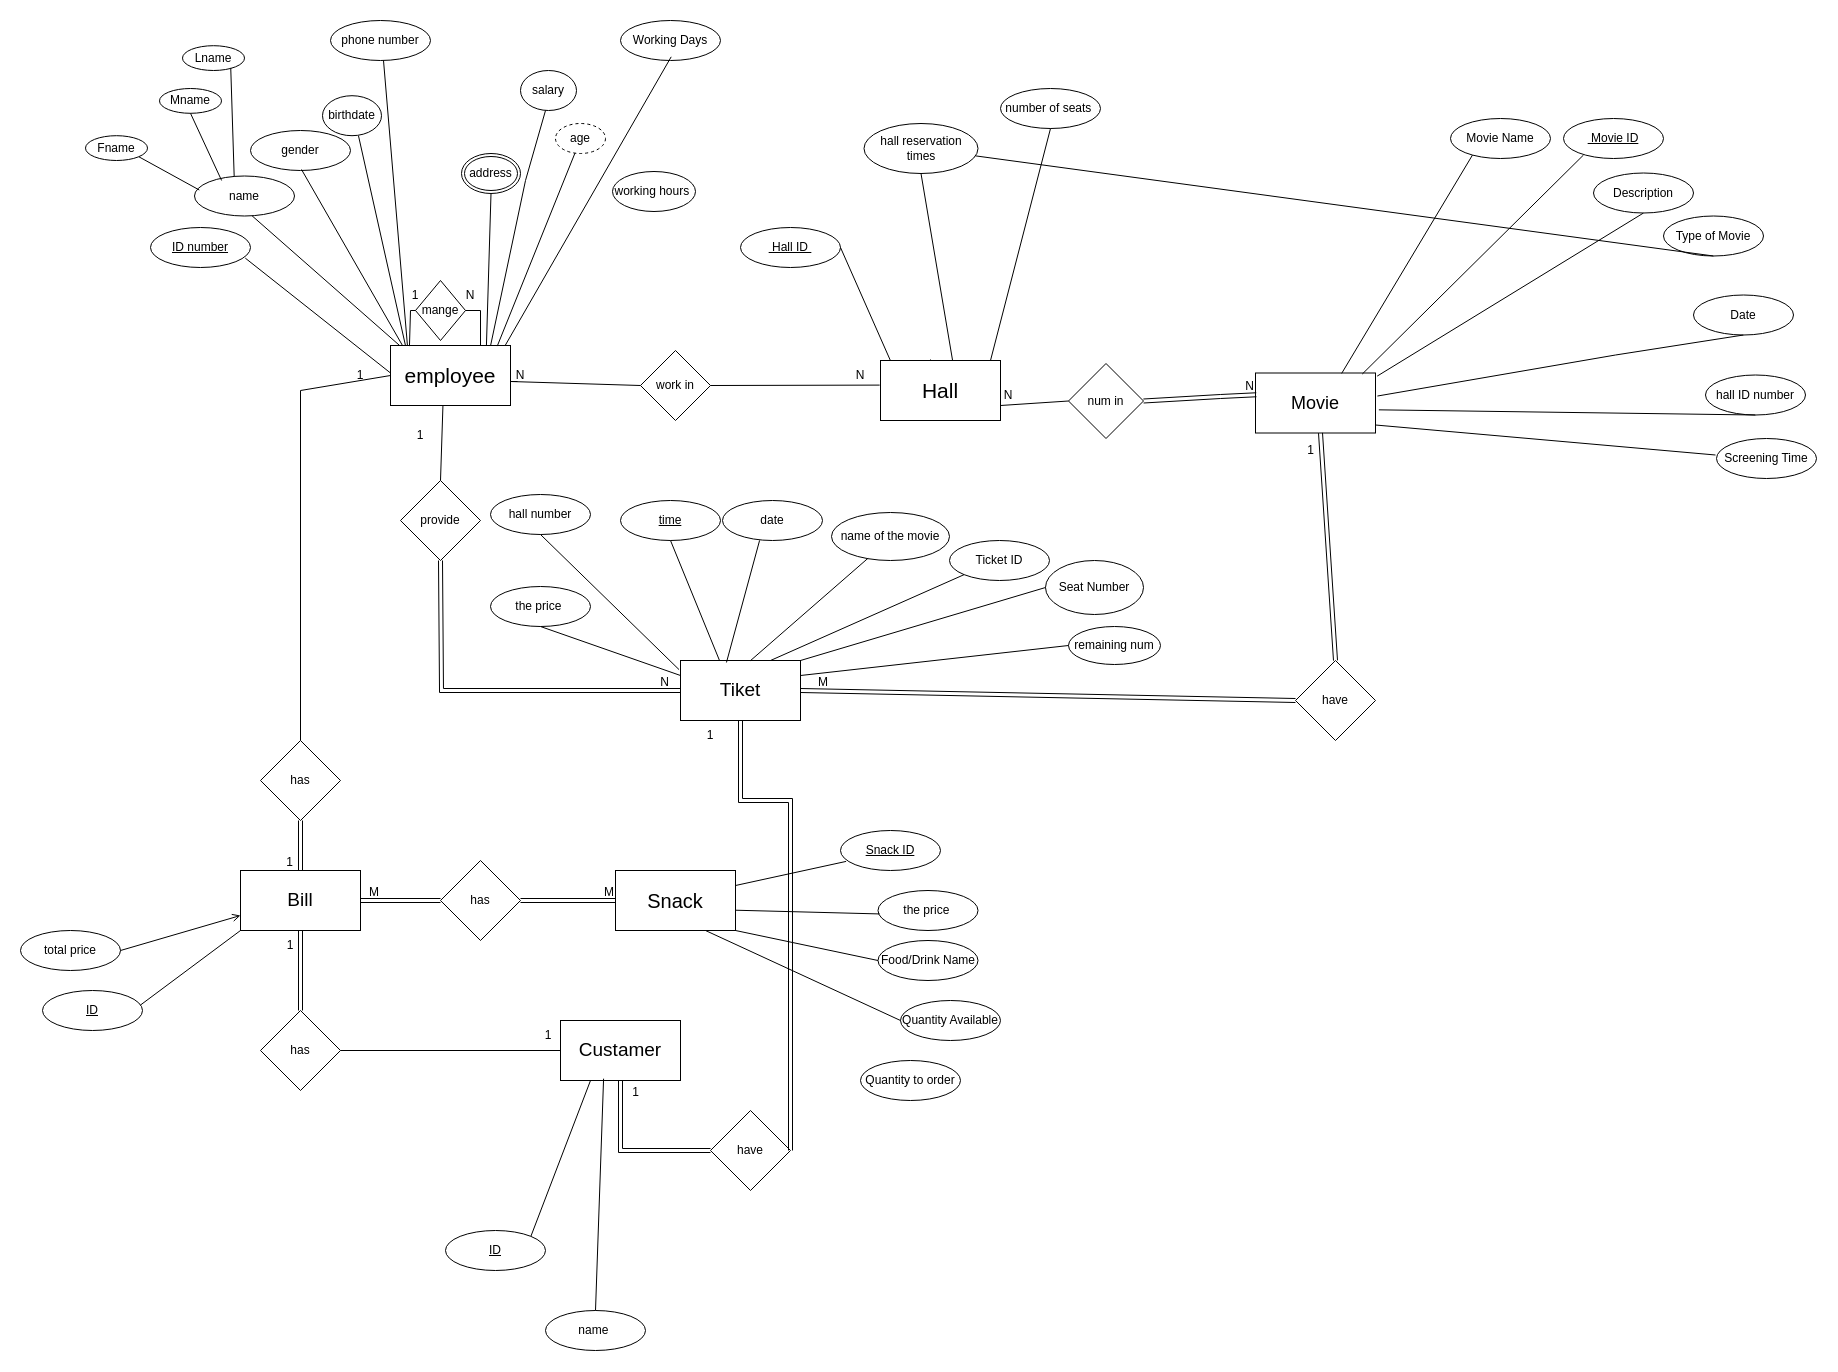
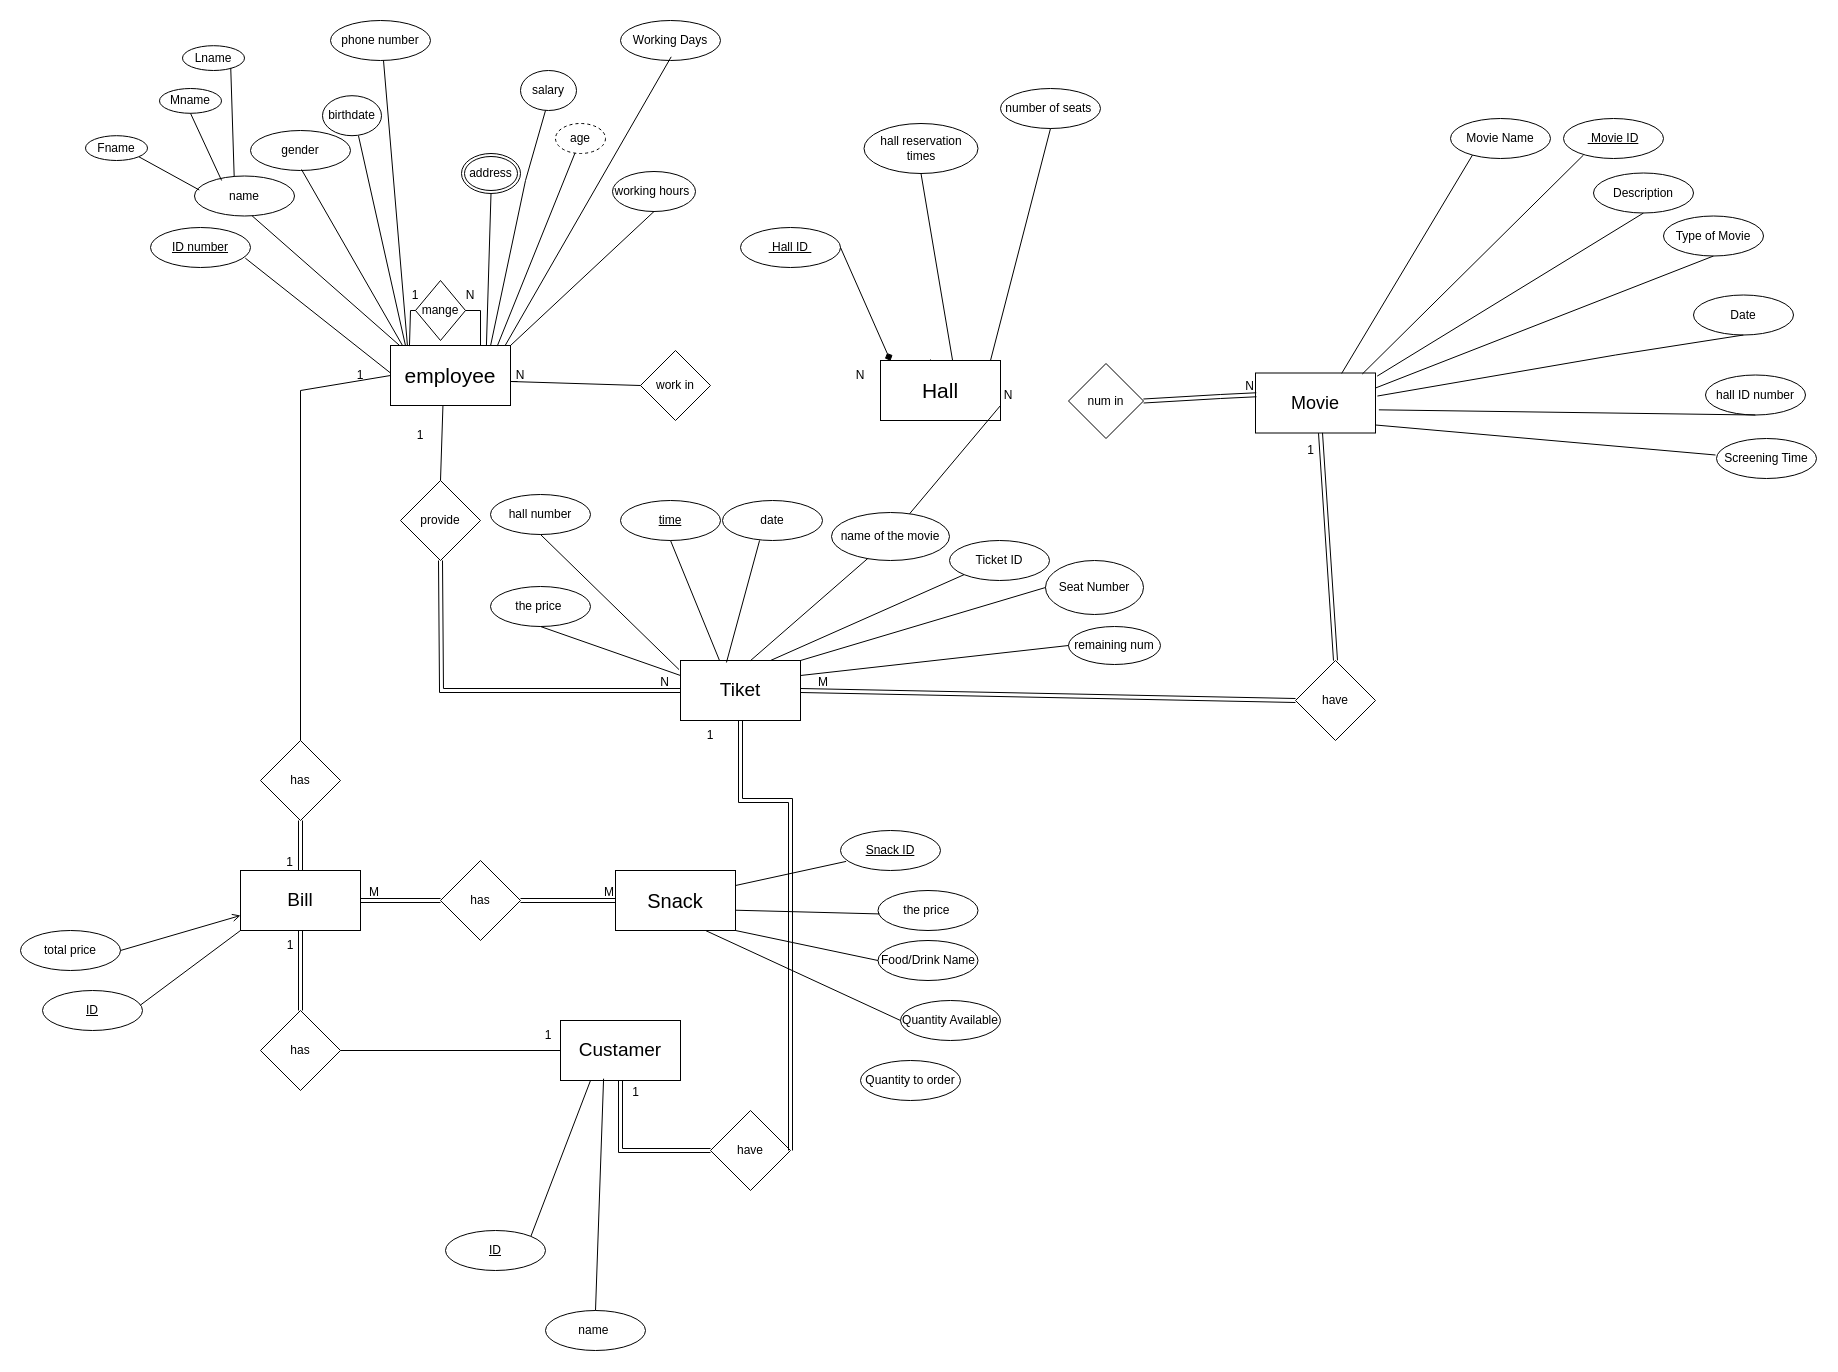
edge "hall reservation times" -- "Type of Movie": now "Movie" -- "Type of Movie"
edge "working hours" -- "employee": added
edge "Hall ID" -- "Hall": arrowhead none -> diamond
edge "work in" -- "Hall": removed
edge "Hall" -- "num in": now "Hall" -- "name of the movie"
